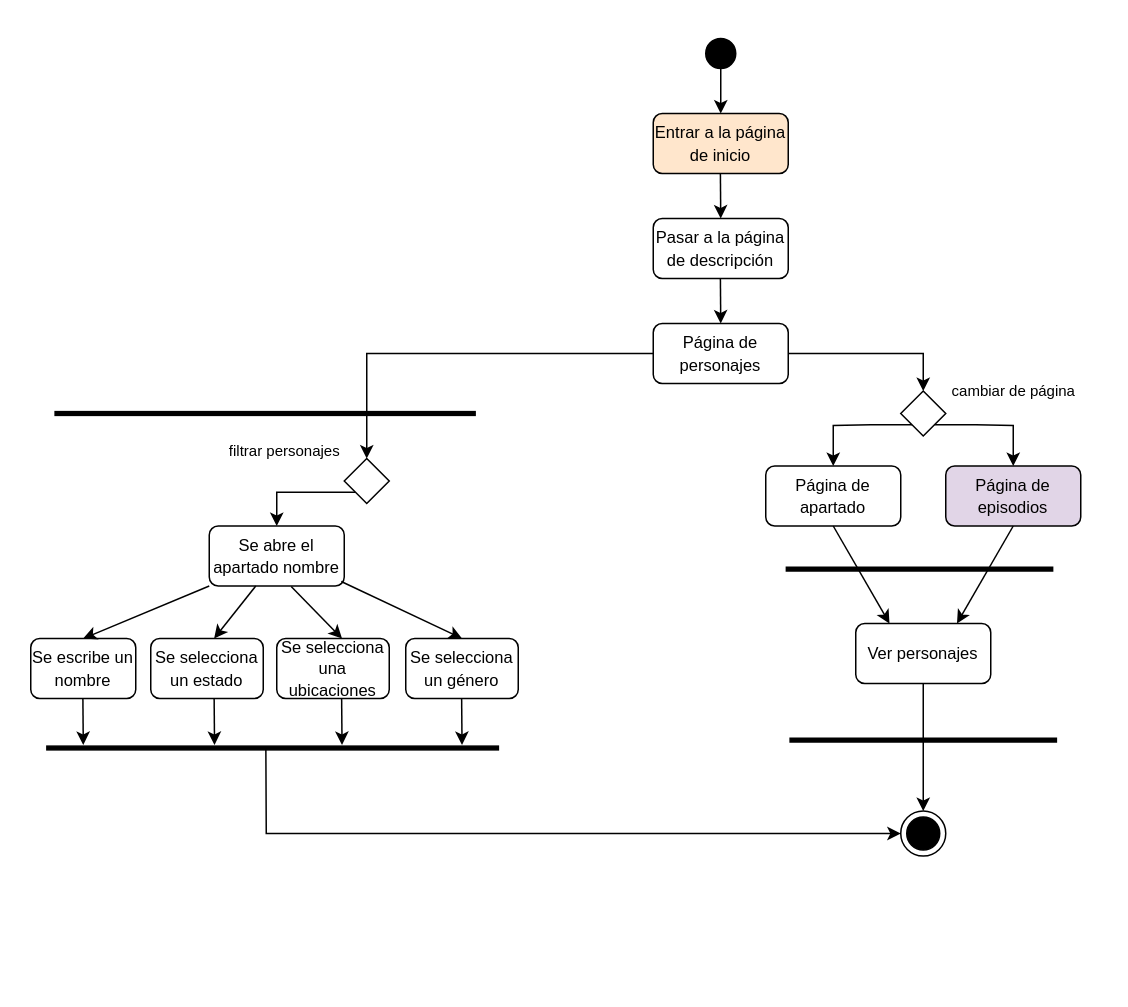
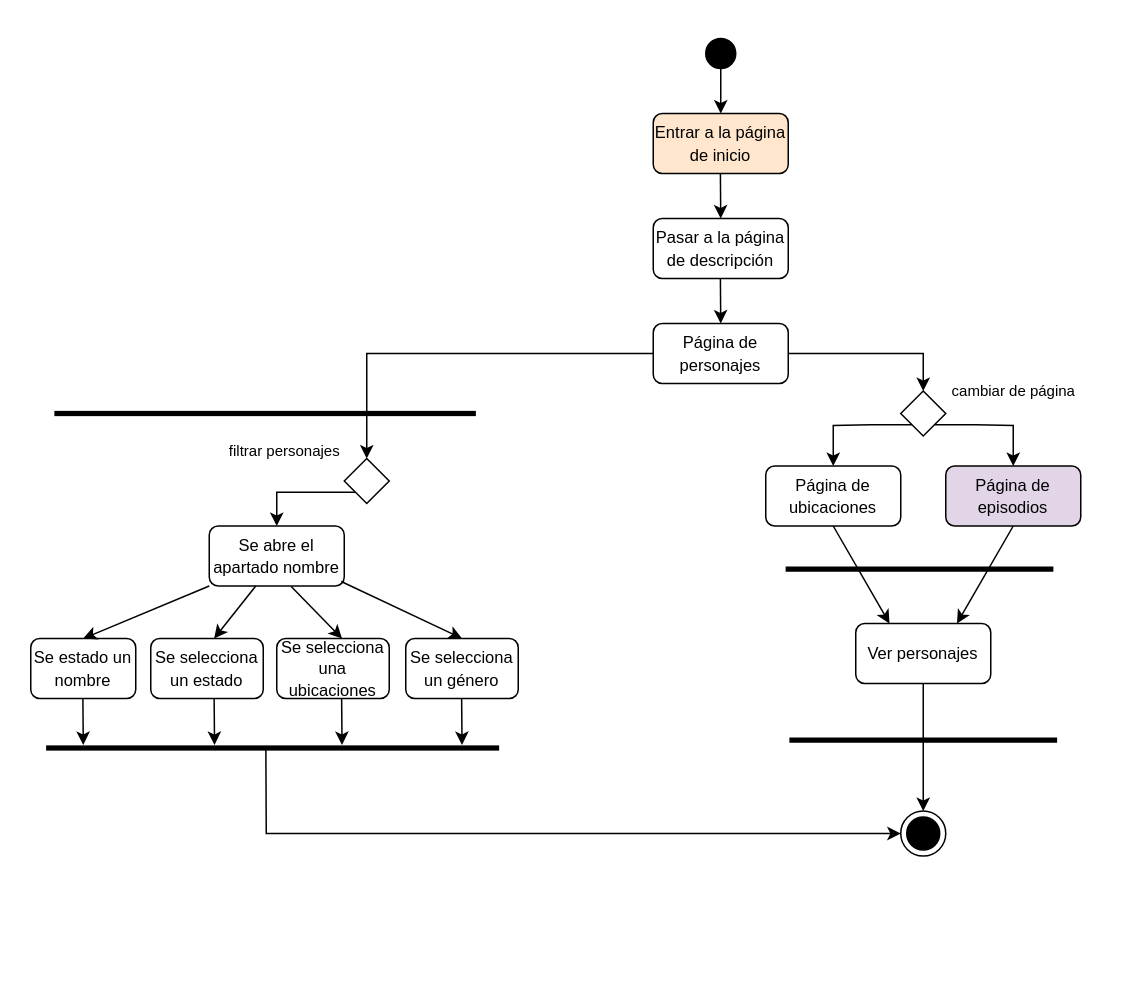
node "Página de apartado": label "Página de apartado" -> "Página de ubicaciones"
node "Se escribe un nombre": label "Se escribe un nombre" -> "Se estado un nombre"
